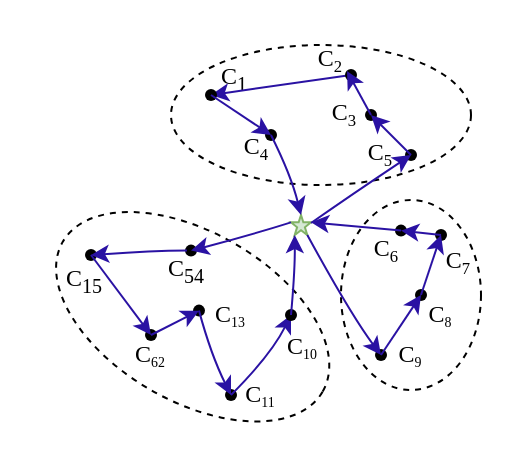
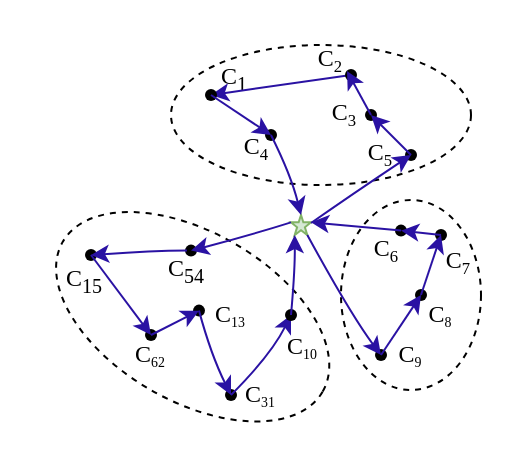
node "C11": label "C11" -> "C31"
